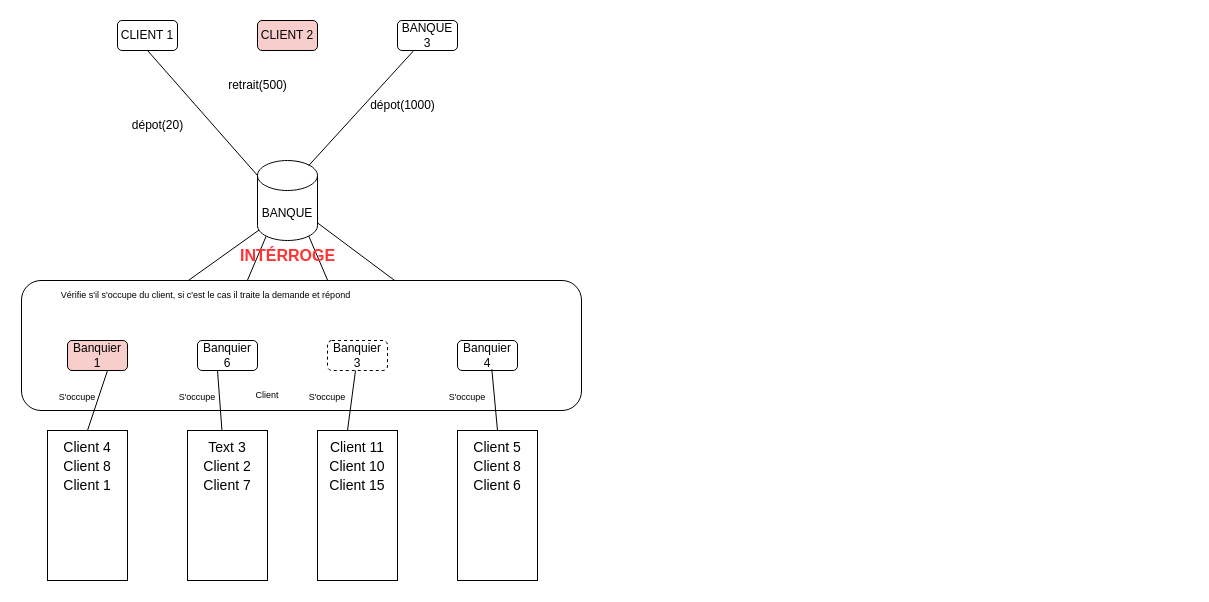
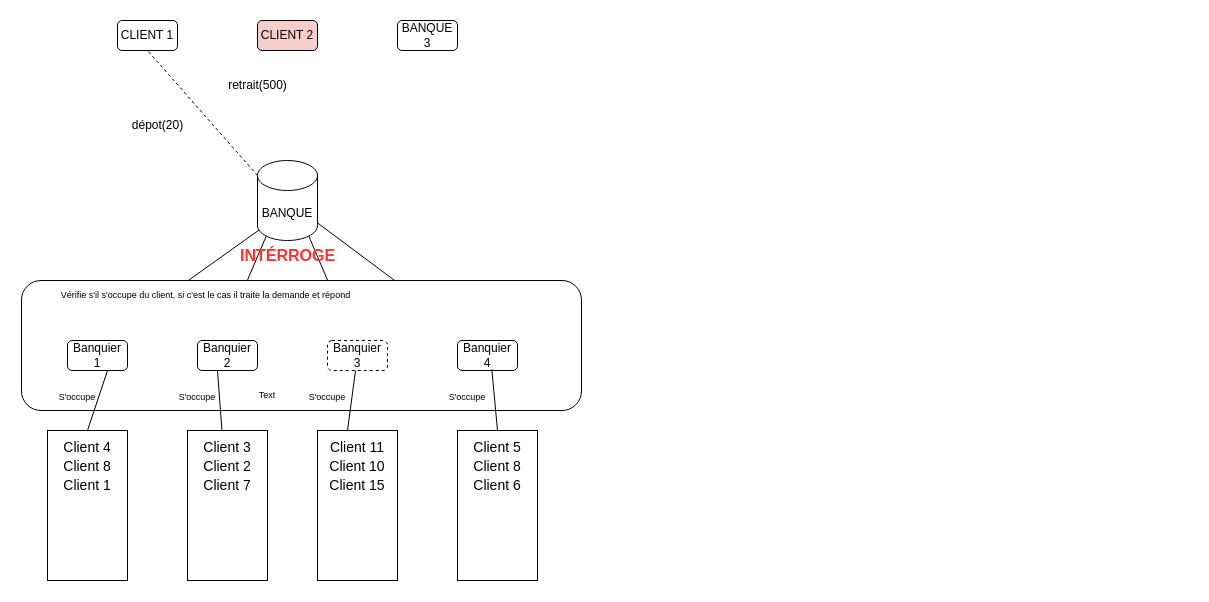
node "dépot(1000)": removed
edge "BANQUE 3" -- "BANQUE": removed
edge "CLIENT 1" -- "BANQUE": style solid -> dashed
node "Banquier 1": fillcolor #f8cecc -> #ffffff
node "Banquier 6": label "Banquier 6" -> "Banquier 2"
node "Client": label "Client" -> "Text"
node "Text 3 Client 2 Client 7": label "Text 3 Client 2 Client 7" -> "Client 3 Client 2 Client 7"
